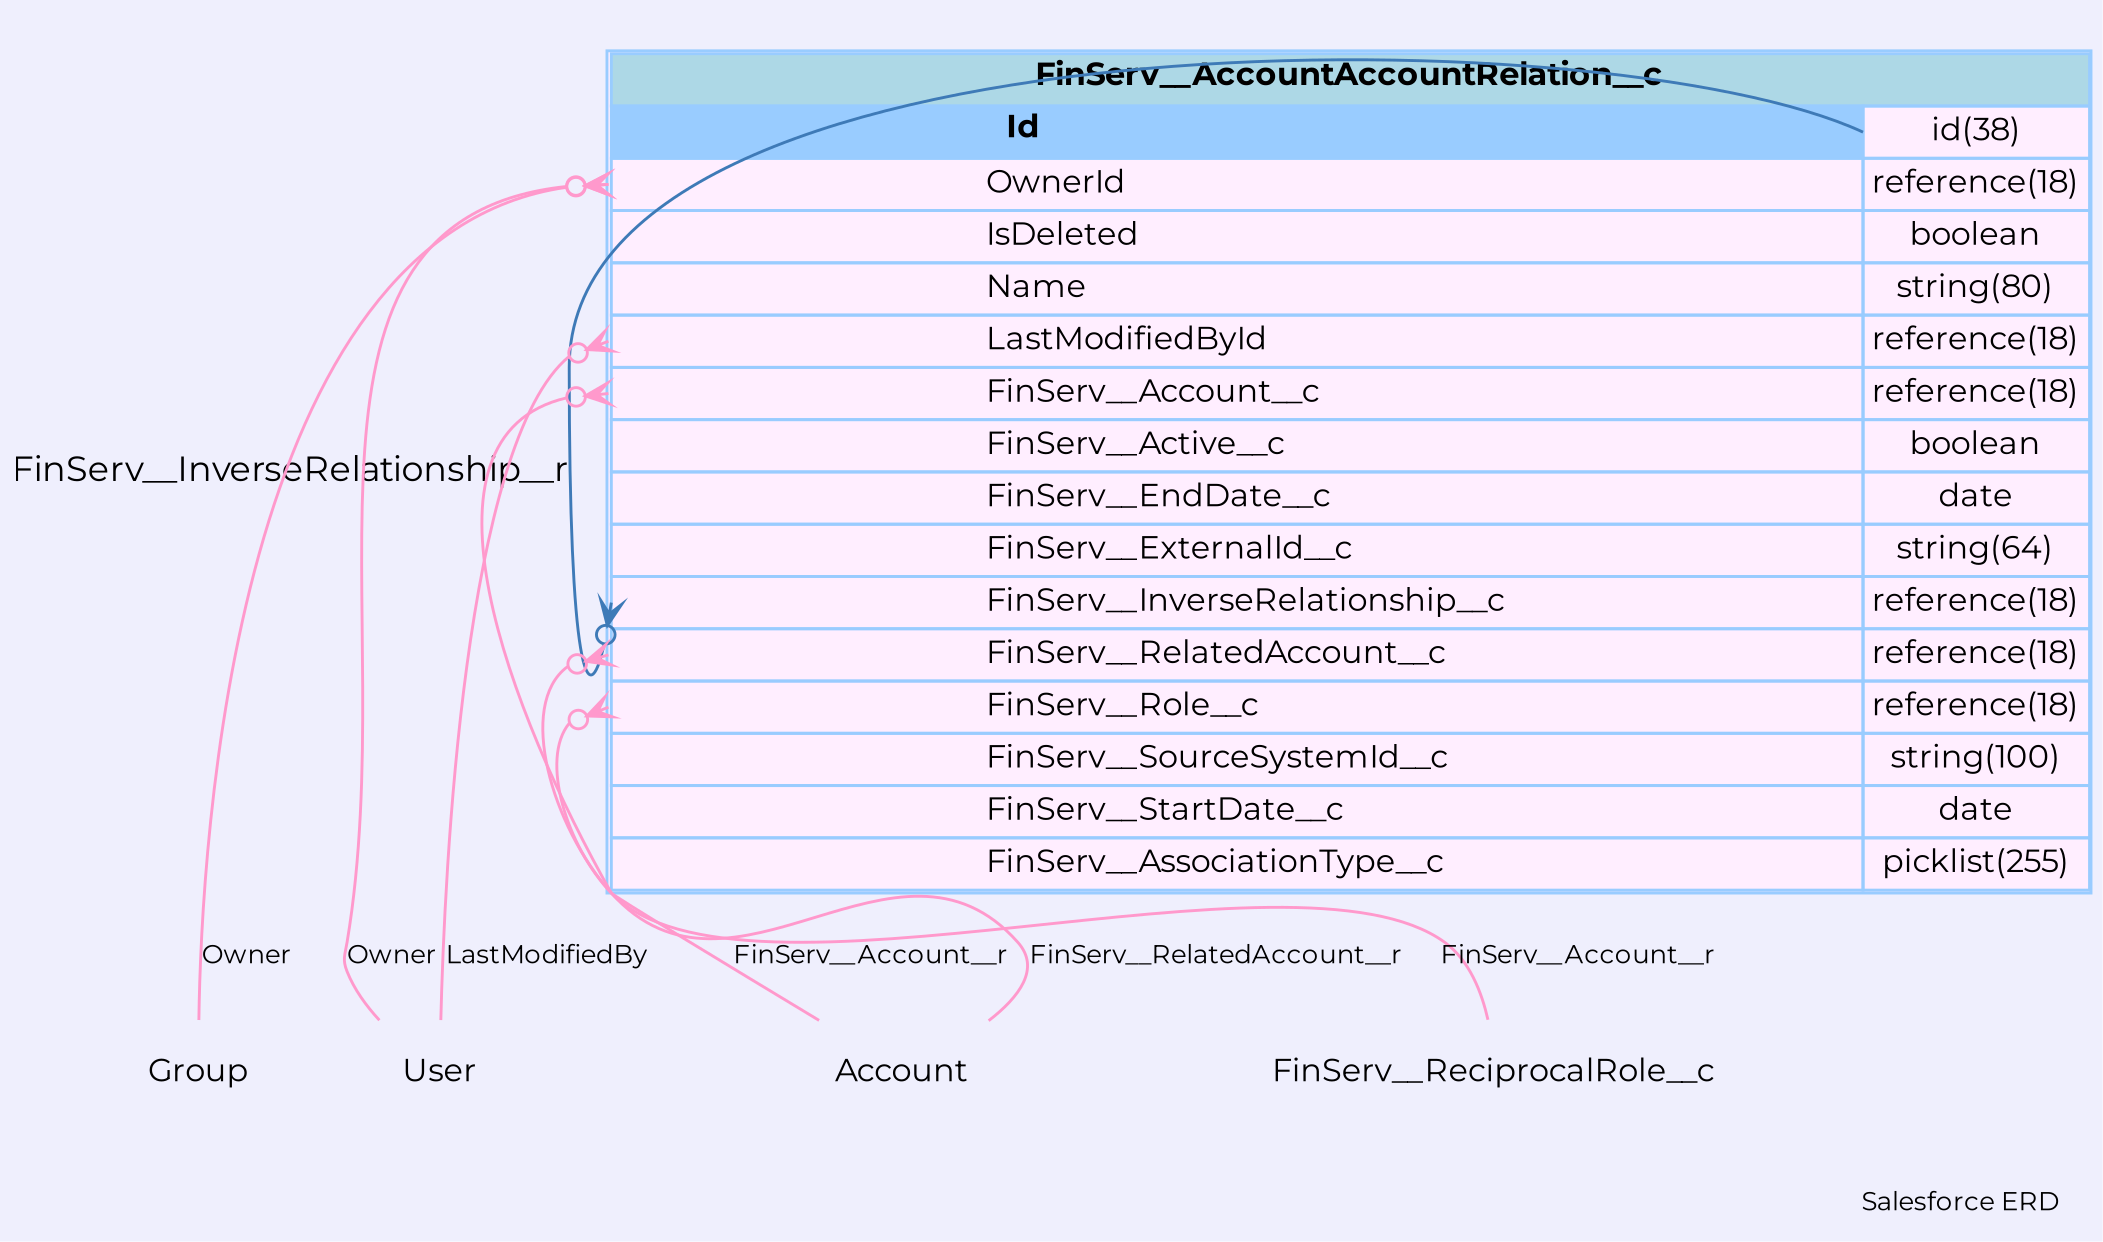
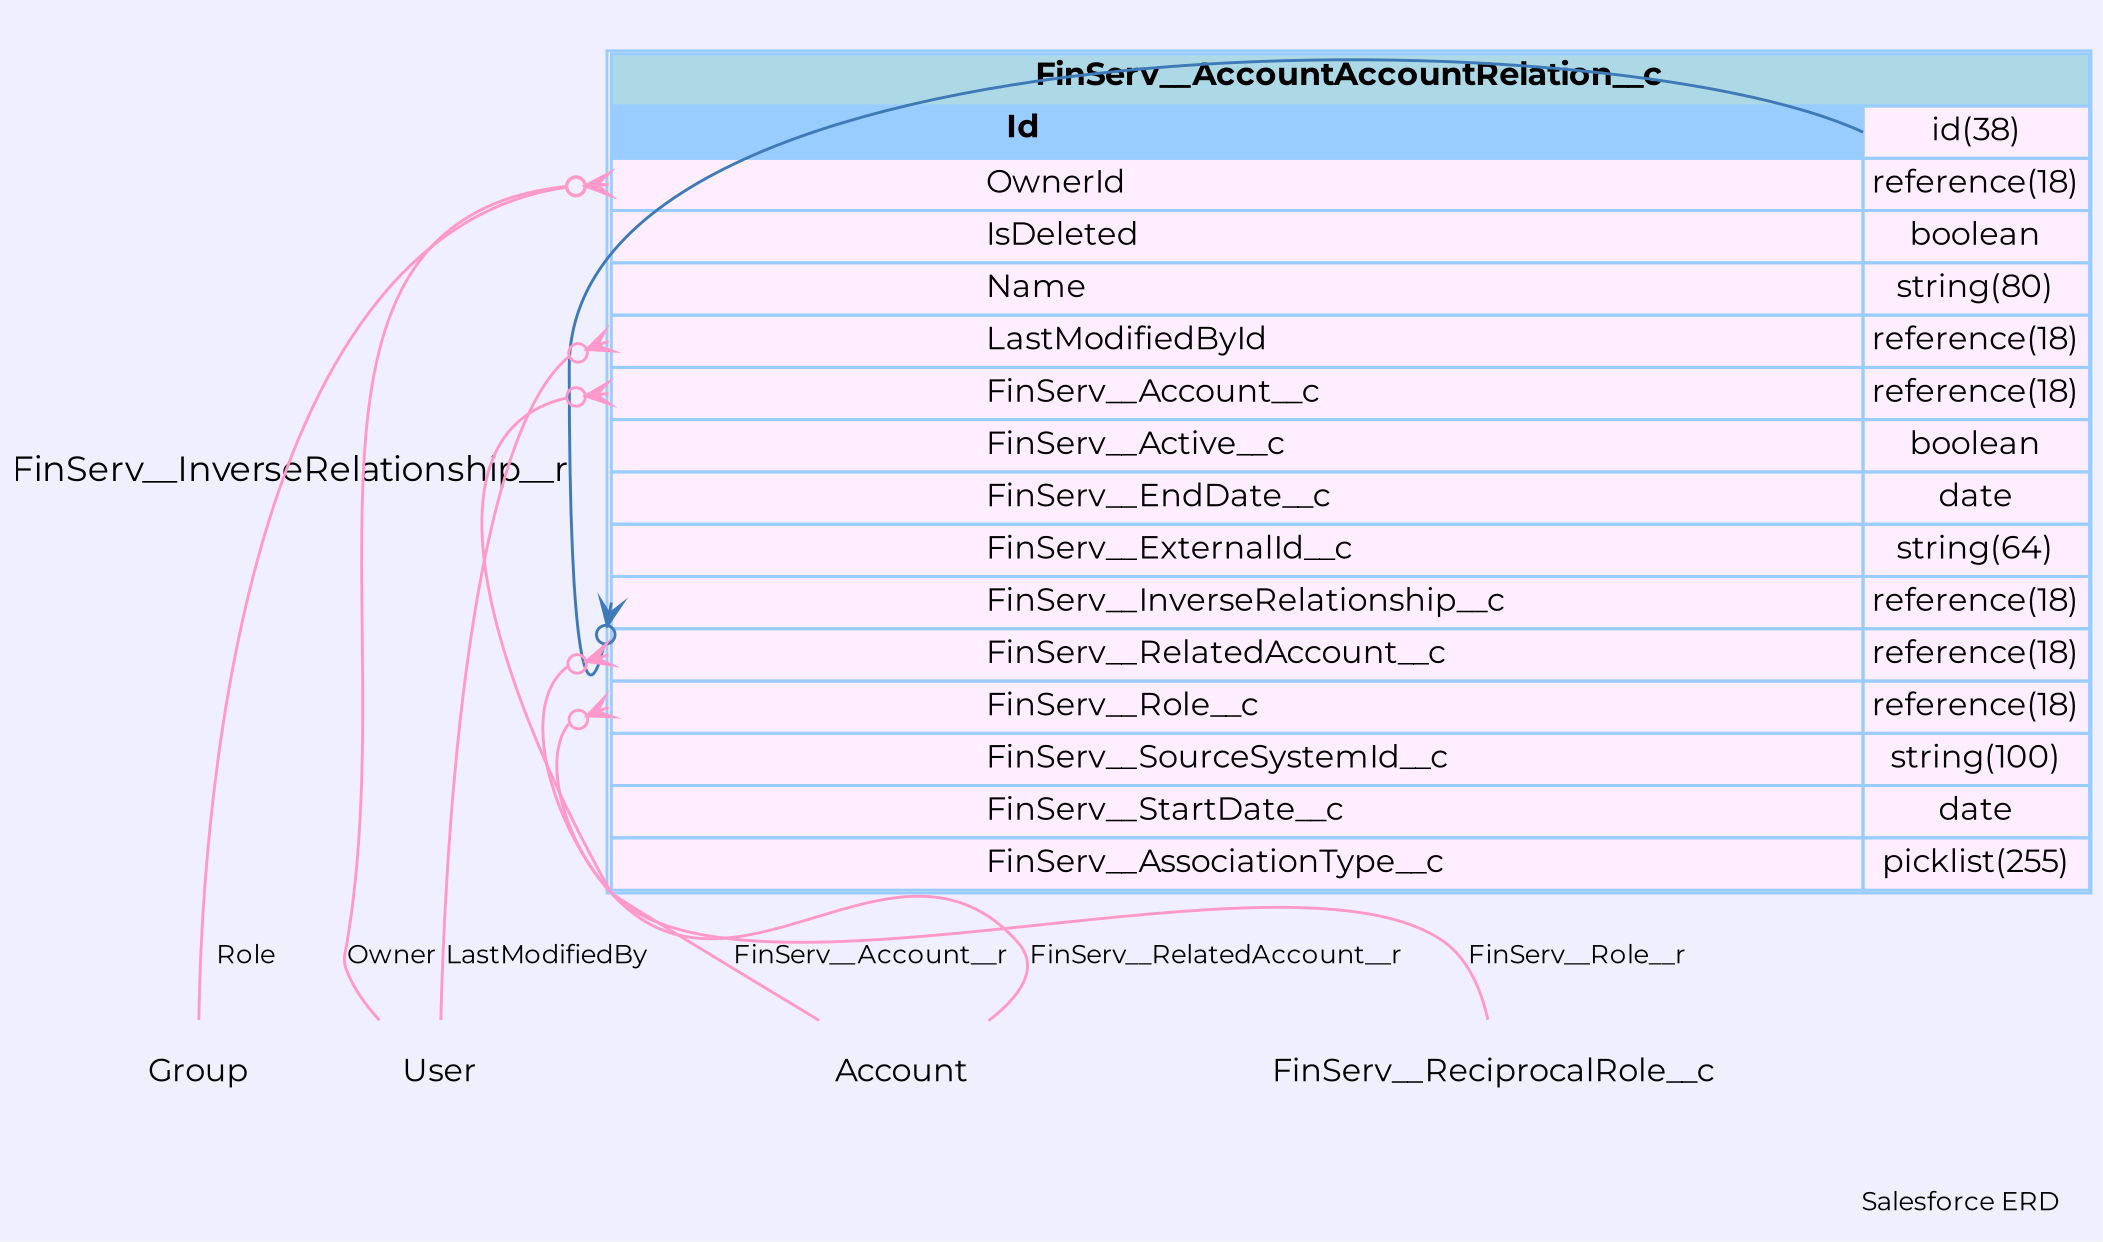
edge "Group" -> "FinServ__AccountAccountRelation__c": label "Owner" -> "Role"
edge "FinServ__ReciprocalRole__c" -> "FinServ__AccountAccountRelation__c": label "FinServ__Account__r" -> "FinServ__Role__r"
